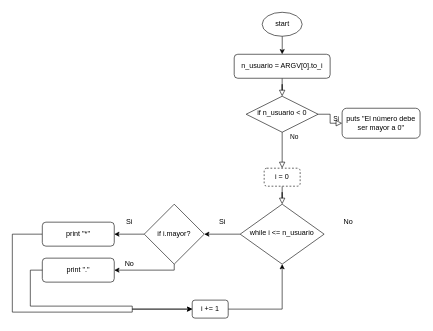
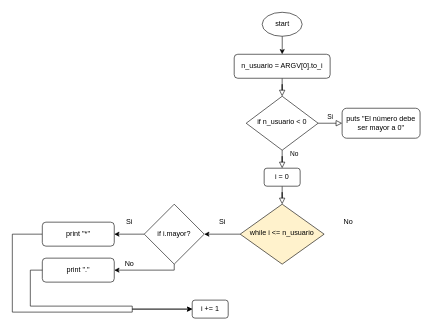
node "if n_usuario < 0": size 72x36 -> 72x54
node "i = 0": style dashed -> solid
node "while i <= n_usuario": fillcolor #ffffff -> #fff2cc
edge "i += 1" -> "while i <= n_usuario": removed
